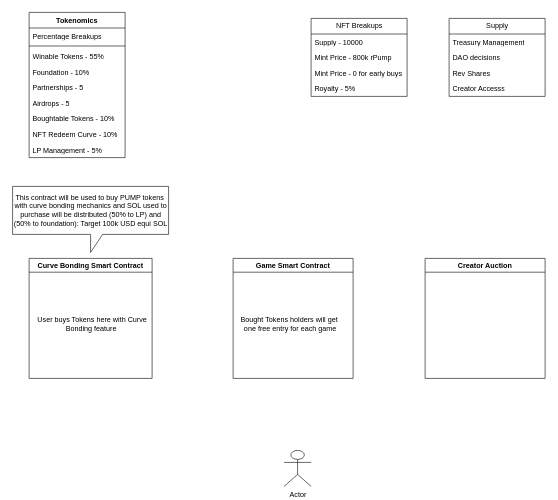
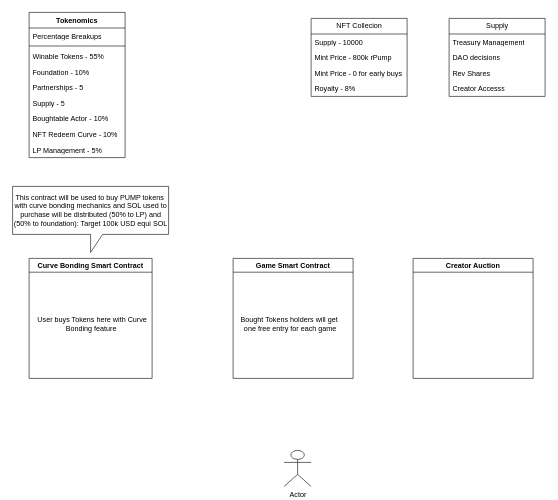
node "NFT Breakups": label "NFT Breakups" -> "NFT Collecion"
node "Royalty - 5%": label "Royalty - 5%" -> "Royalty - 8%"
node "Airdrops - 5": label "Airdrops - 5" -> "Supply - 5"
node "Boughtable Tokens - 10%": label "Boughtable Tokens - 10%" -> "Boughtable Actor - 10%"
node "Creator Auction": moved (485, 318) -> (473, 318)
